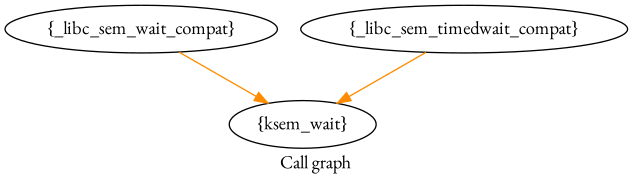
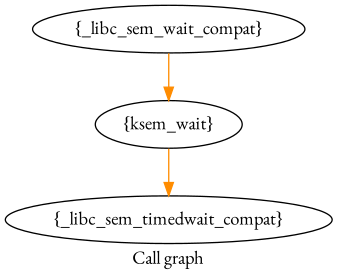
edge "{_libc_sem_timedwait_compat}" -> "{ksem_wait}": reversed
